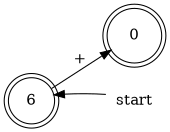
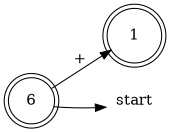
node "0": label "0" -> "1"
edge "start" -> "6": reversed
